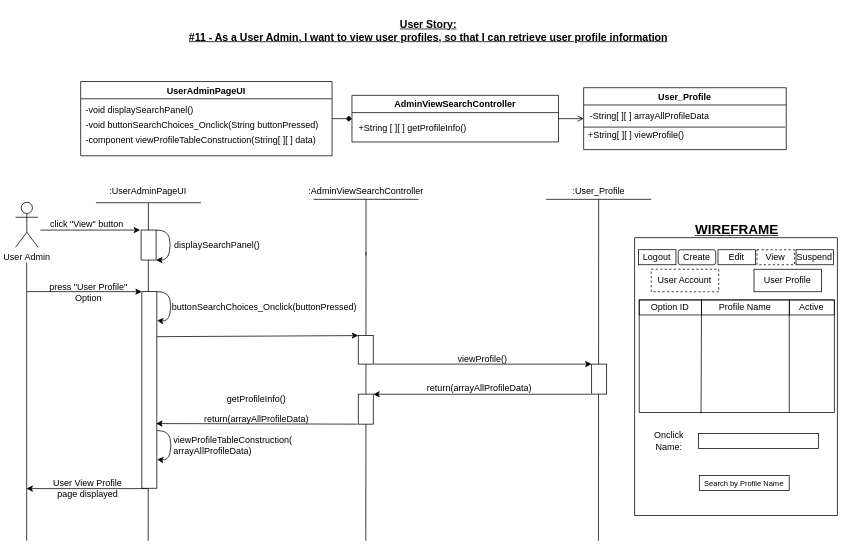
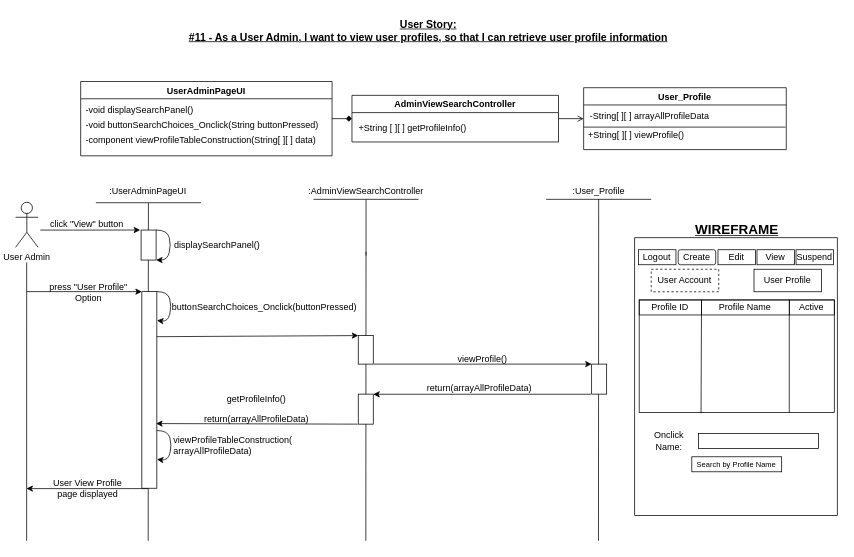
node "View": style dashed -> solid
node "Option ID": label "Option ID" -> "Profile ID"
node "Search by Profile Name": moved (744, 483) -> (736, 464)
